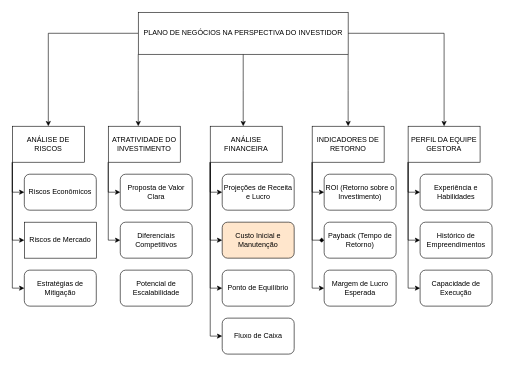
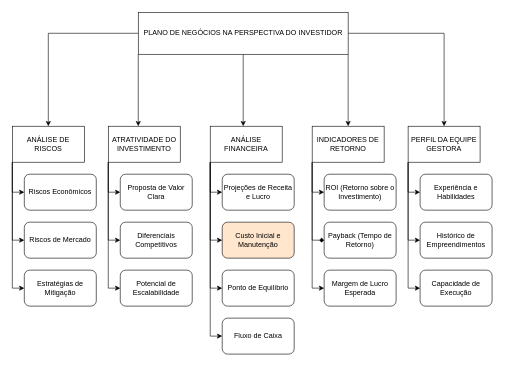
node "Riscos de Mercado": shape rectangle -> rounded rectangle
edge "ATRATIVIDADE DO INVESTIMENTO" -> "Potencial de Escalabilidade": added
